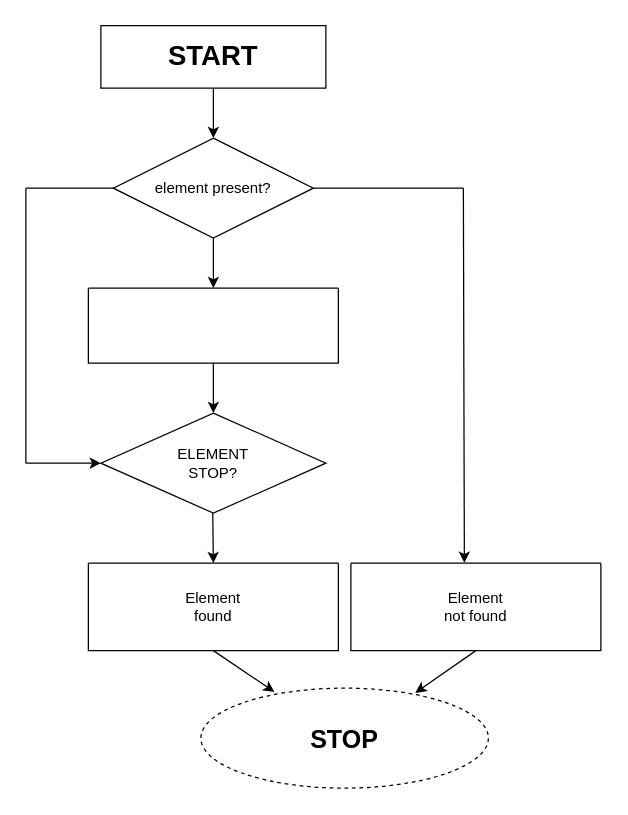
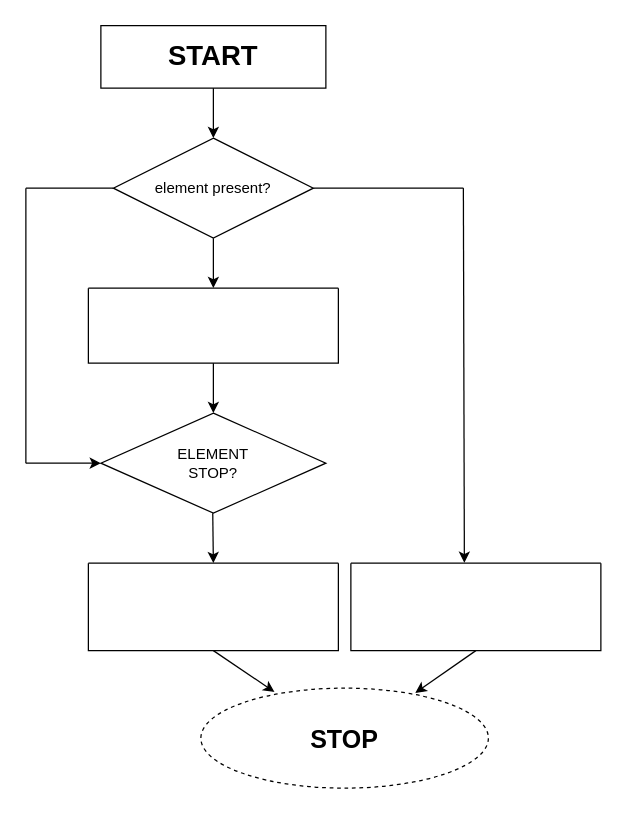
node "Element found": removed
node "Element not found": removed
